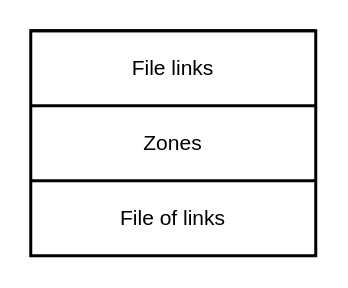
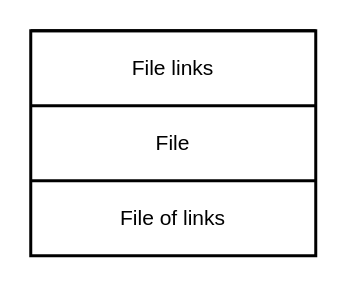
node "Zones": label "Zones" -> "File"
